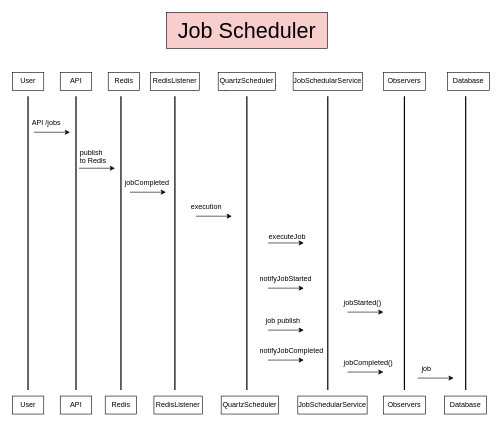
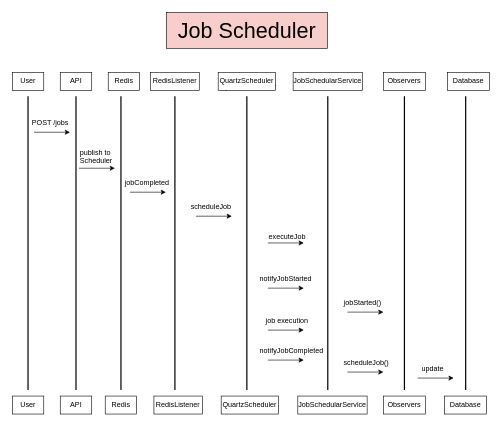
node "API /jobs": label "API /jobs" -> "POST /jobs"
node "publish to Redis": label "publish to Redis" -> "publish to Scheduler"
node "execution": label "execution" -> "scheduleJob"
node "job publish": label "job publish" -> "job execution"
node "jobCompleted()": label "jobCompleted()" -> "scheduleJob()"
node "job": label "job" -> "update"
